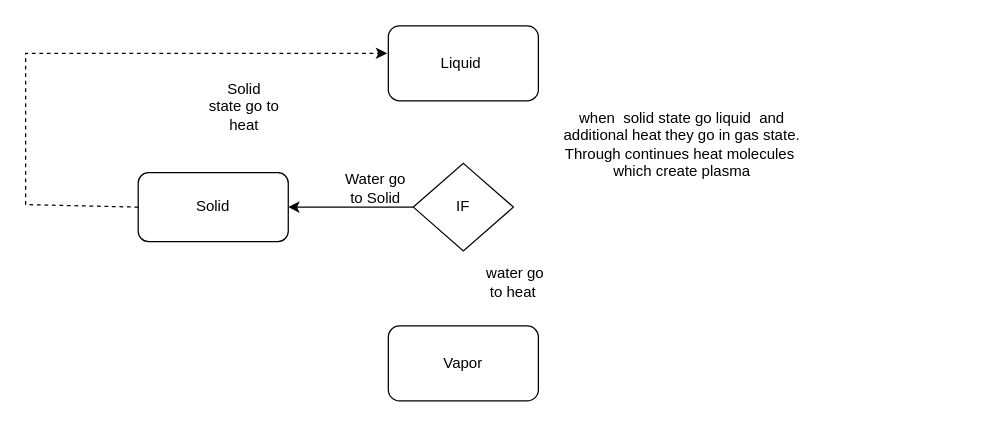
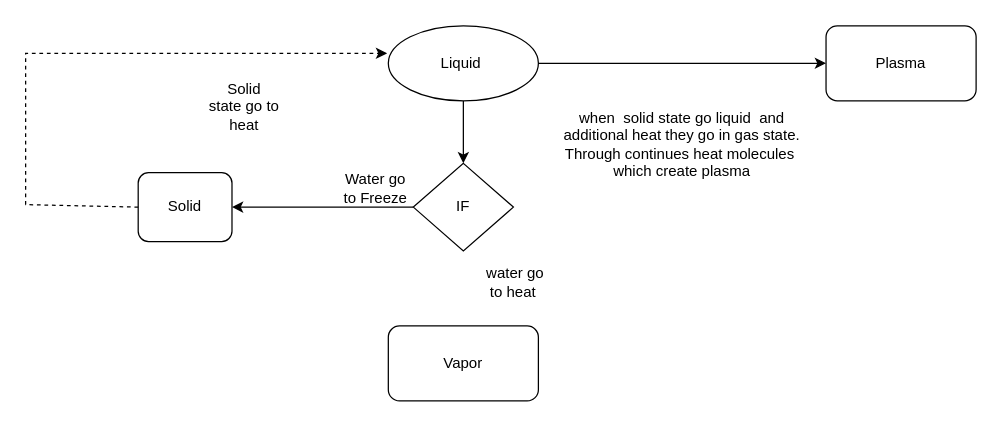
node "Liquid": shape rounded rectangle -> ellipse
edge "Liquid" -> "Plasma": added
node "Plasma": added
edge "Liquid" -> "IF": added
node "Water go to Solid": label "Water go to Solid" -> "Water go to Freeze"
node "Solid": size 150x69 -> 94x69
